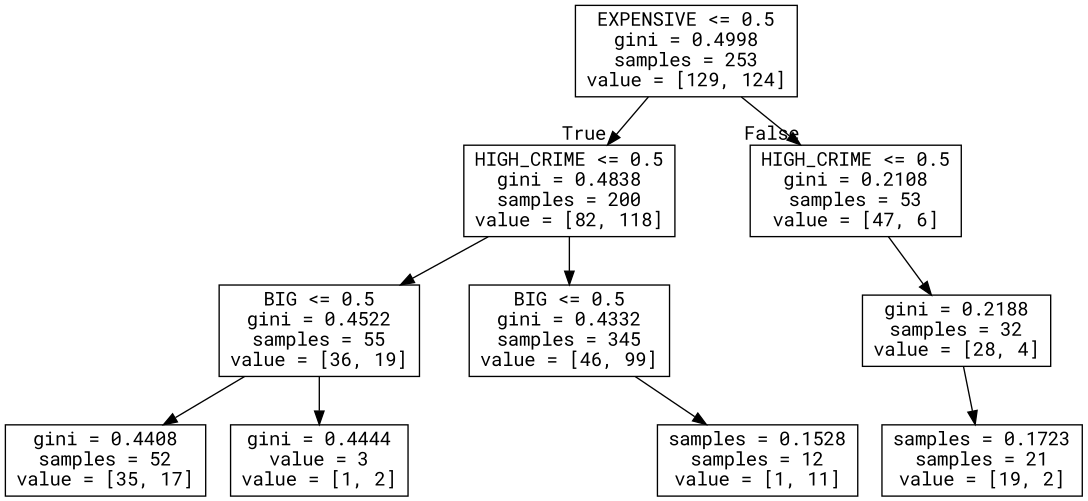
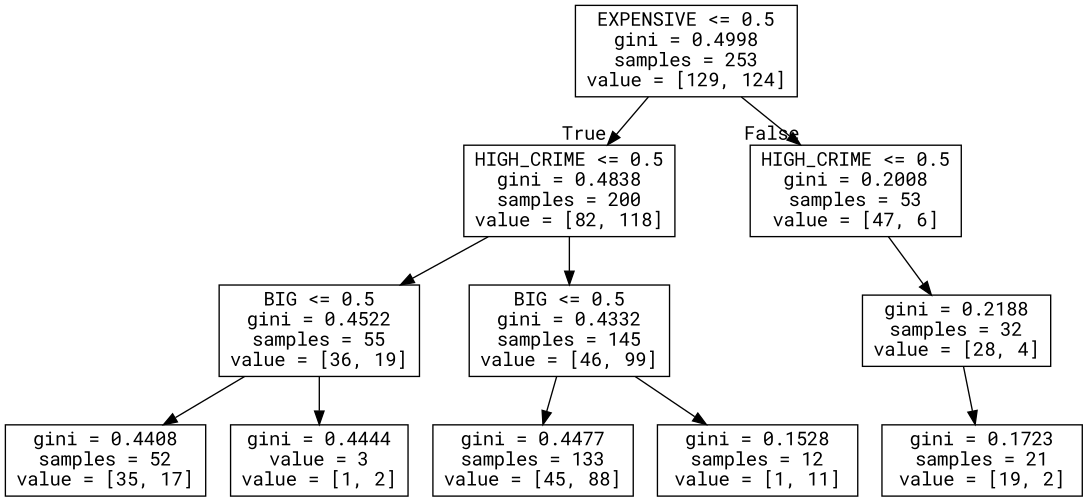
node "HIGH_CRIME <= 0.5 gini = 0.2108 samples = 53 value = [47, 6]": label "HIGH_CRIME <= 0.5 gini = 0.2108 samples = 53 value = [47, 6]" -> "HIGH_CRIME <= 0.5 gini = 0.2008 samples = 53 value = [47, 6]"
node "BIG <= 0.5 gini = 0.4332 samples = 345 value = [46, 99]": label "BIG <= 0.5 gini = 0.4332 samples = 345 value = [46, 99]" -> "BIG <= 0.5 gini = 0.4332 samples = 145 value = [46, 99]"
node "gini = 0.4477 samples = 133 value = [45, 88]": added
node "samples = 0.1528 samples = 12 value = [1, 11]": label "samples = 0.1528 samples = 12 value = [1, 11]" -> "gini = 0.1528 samples = 12 value = [1, 11]"
node "samples = 0.1723 samples = 21 value = [19, 2]": label "samples = 0.1723 samples = 21 value = [19, 2]" -> "gini = 0.1723 samples = 21 value = [19, 2]"
